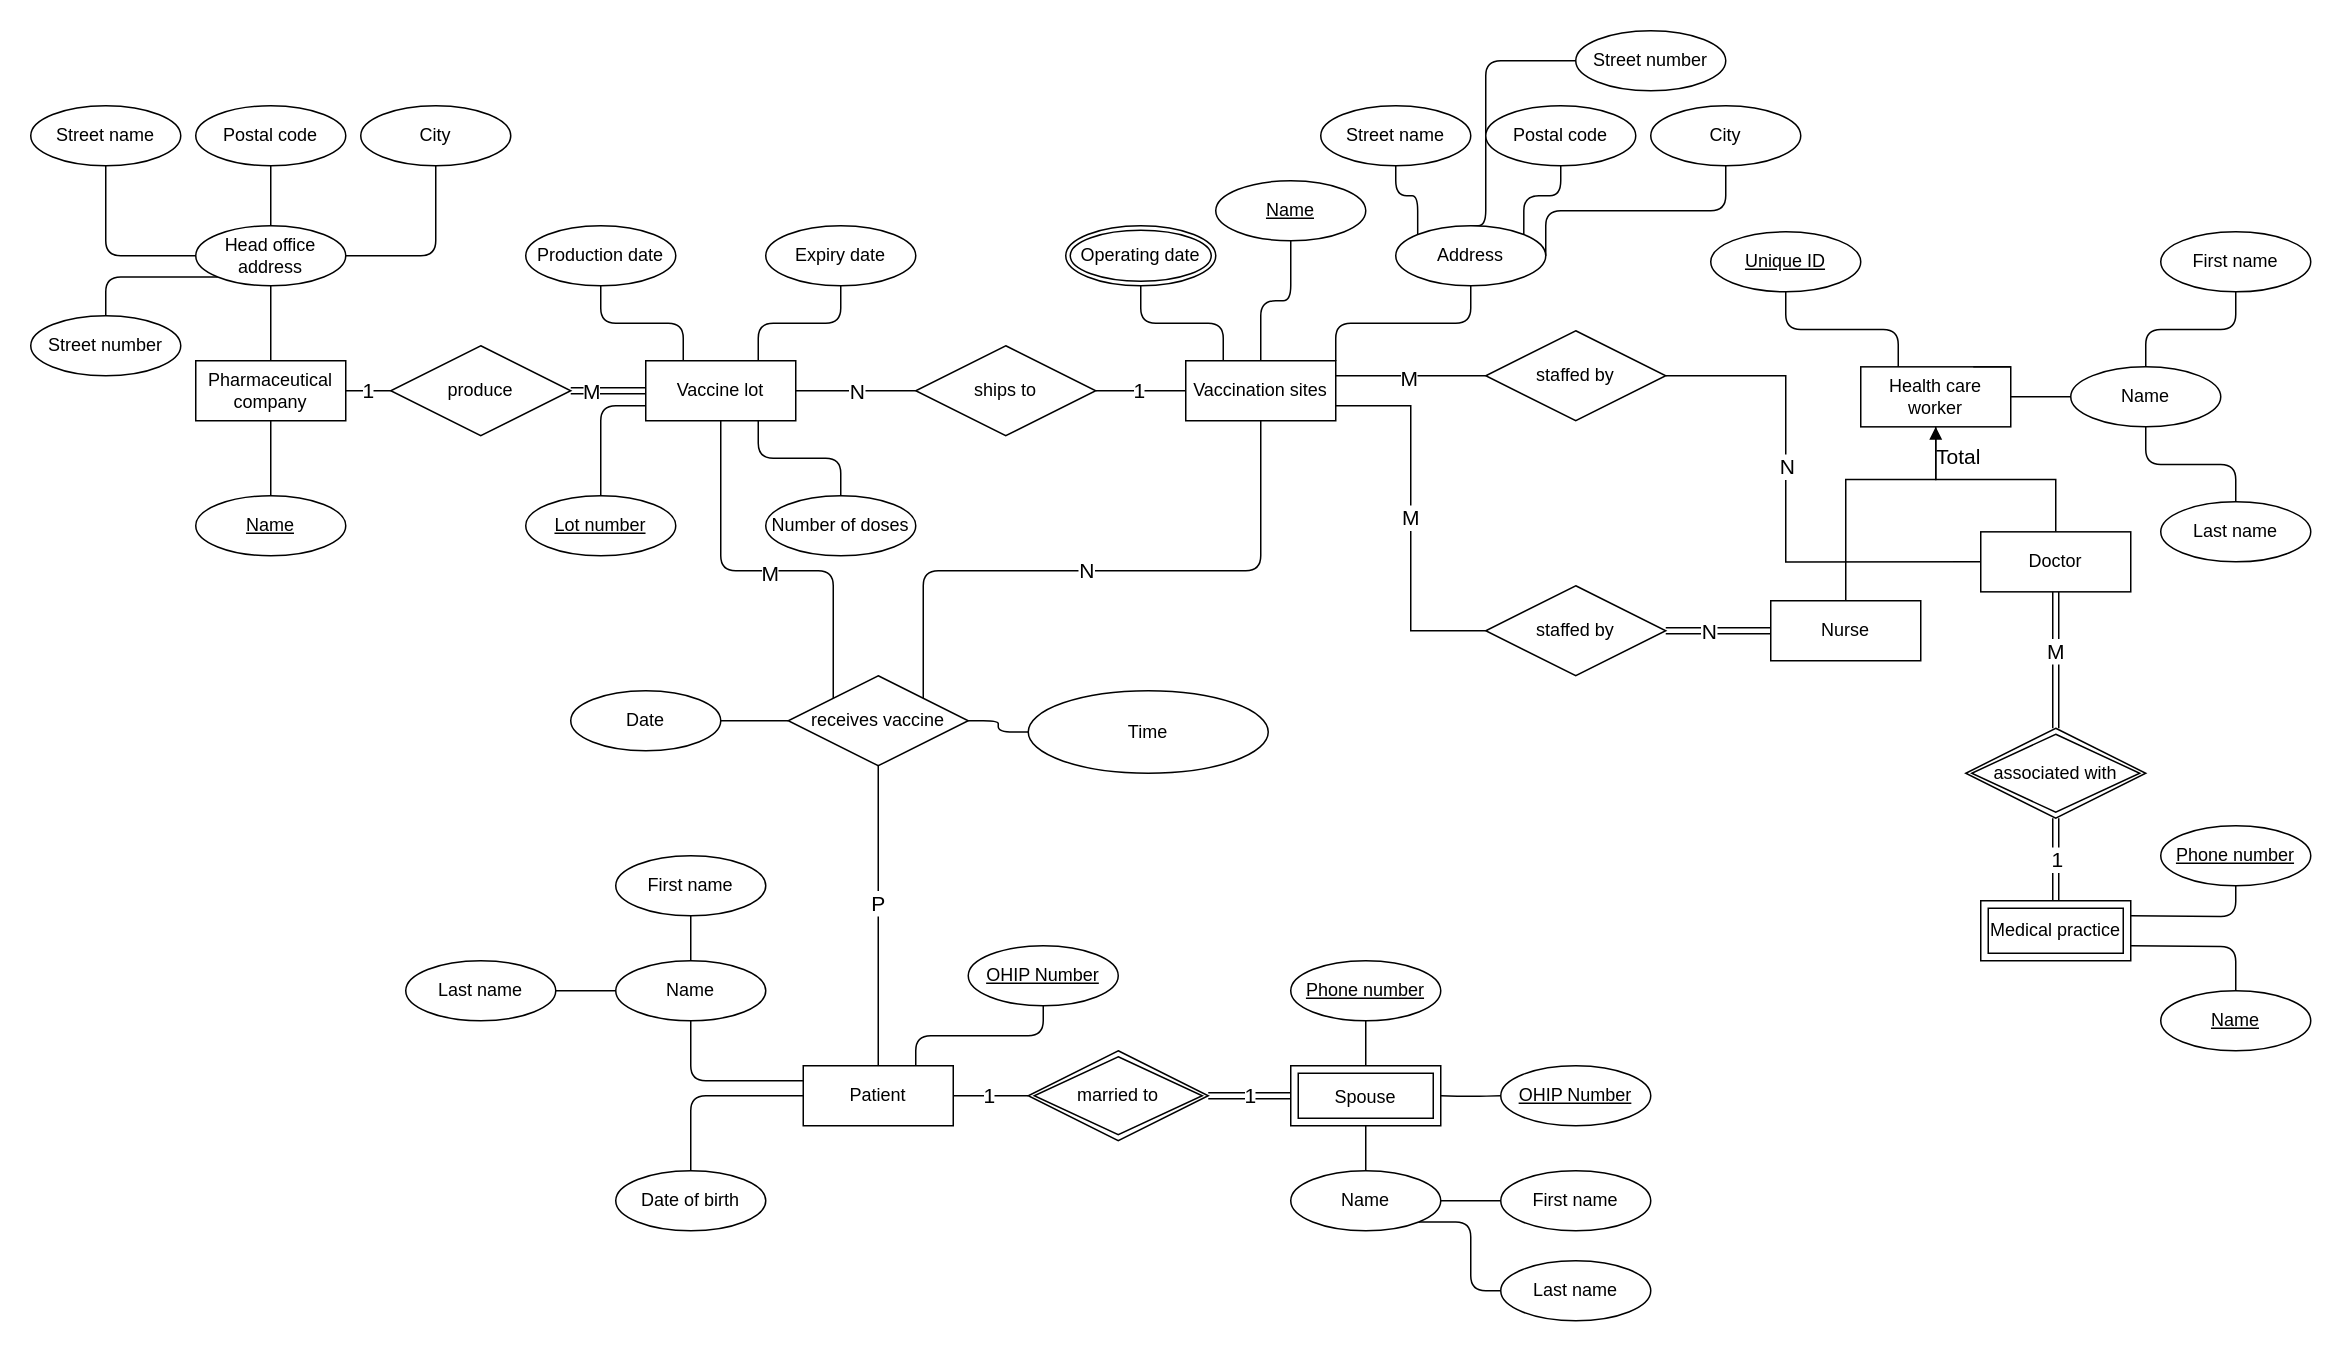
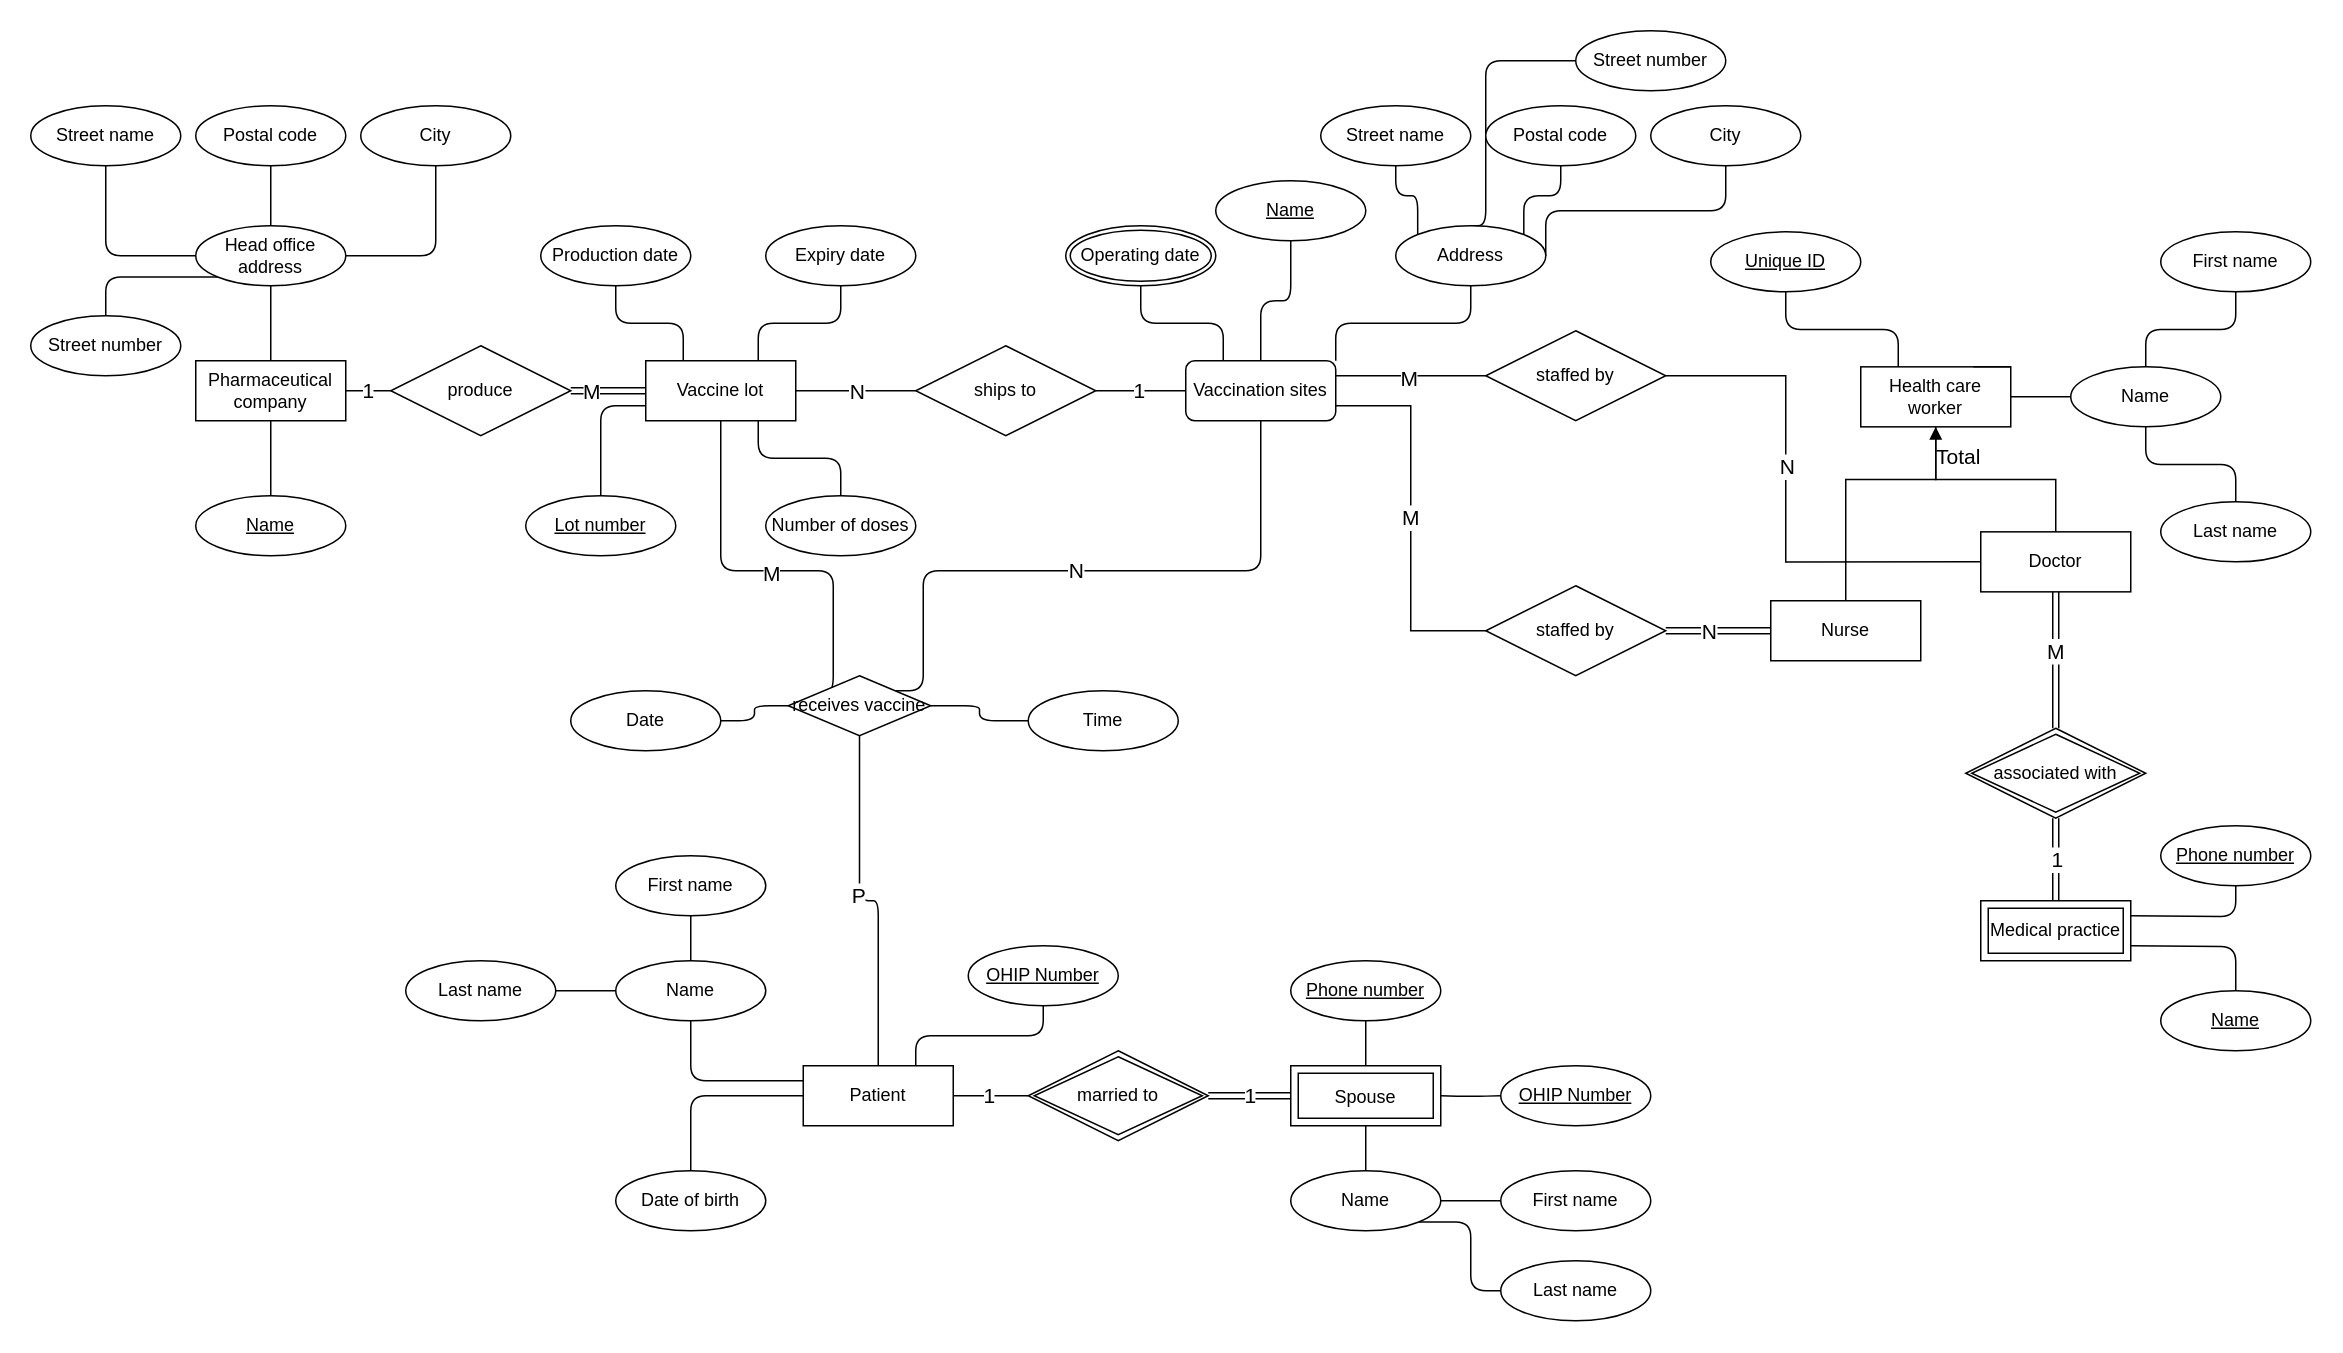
node "Production date": moved (601, 256) -> (616, 256)
node "Vaccination sites": shape rectangle -> rounded rectangle
node "receives vaccine": size 180x90 -> 143x60
node "Time": size 240x83 -> 150x60
